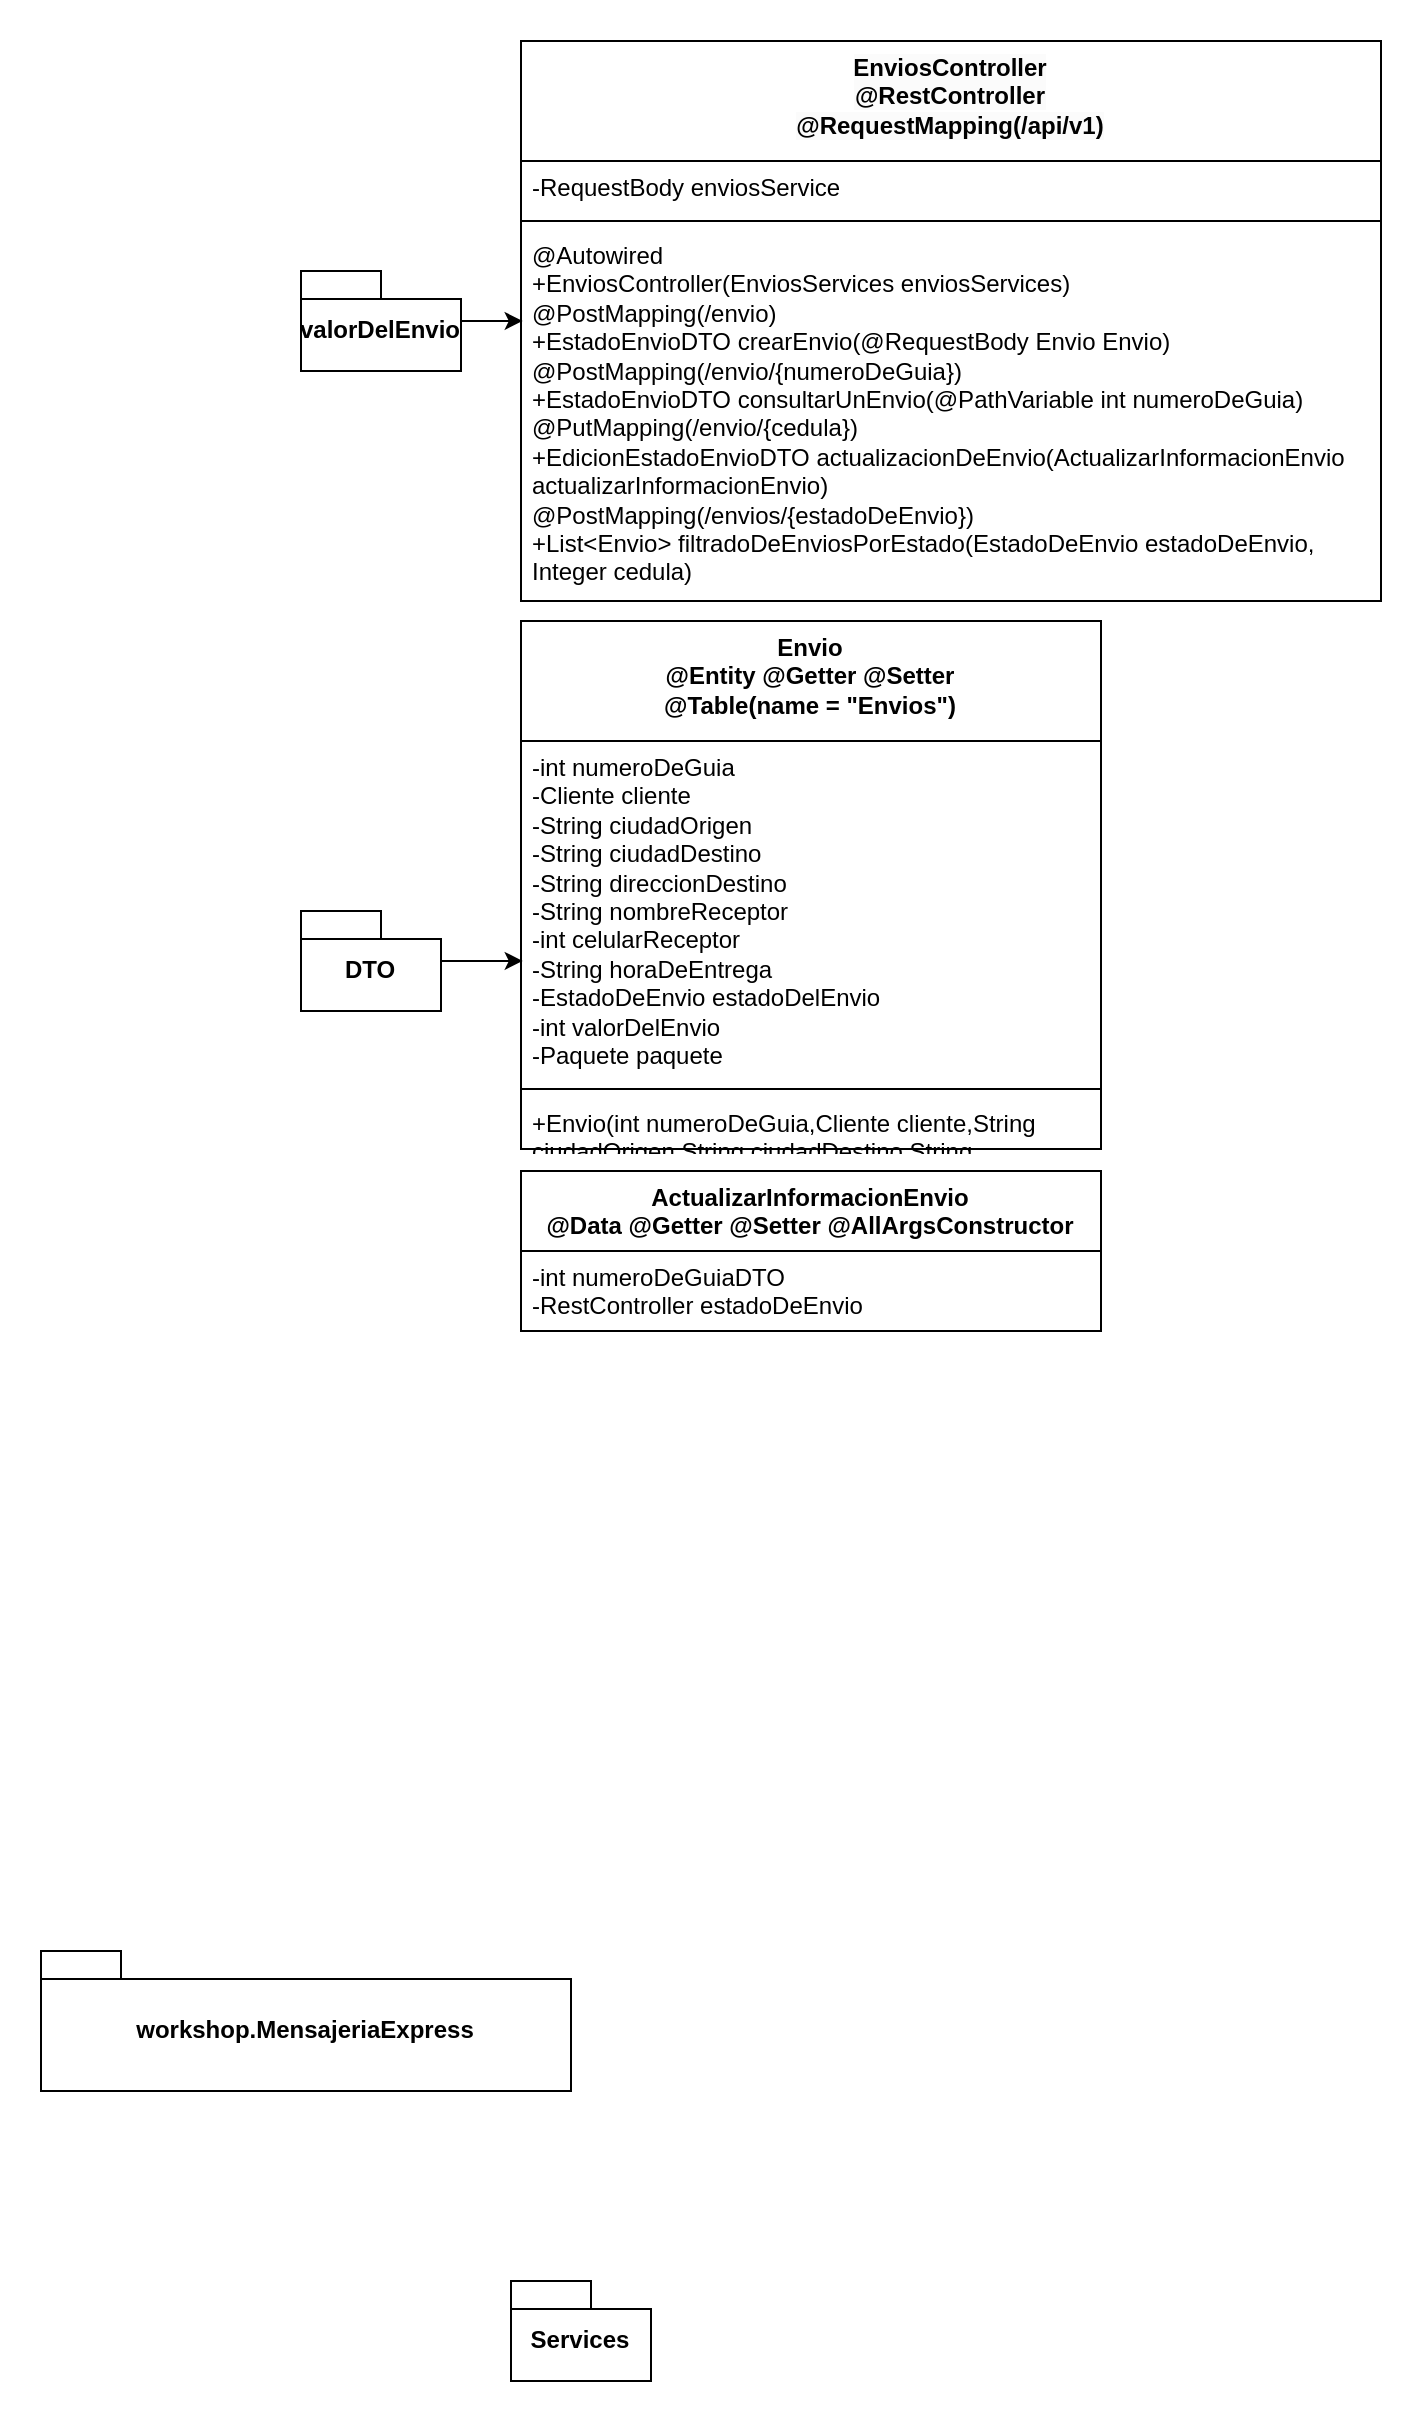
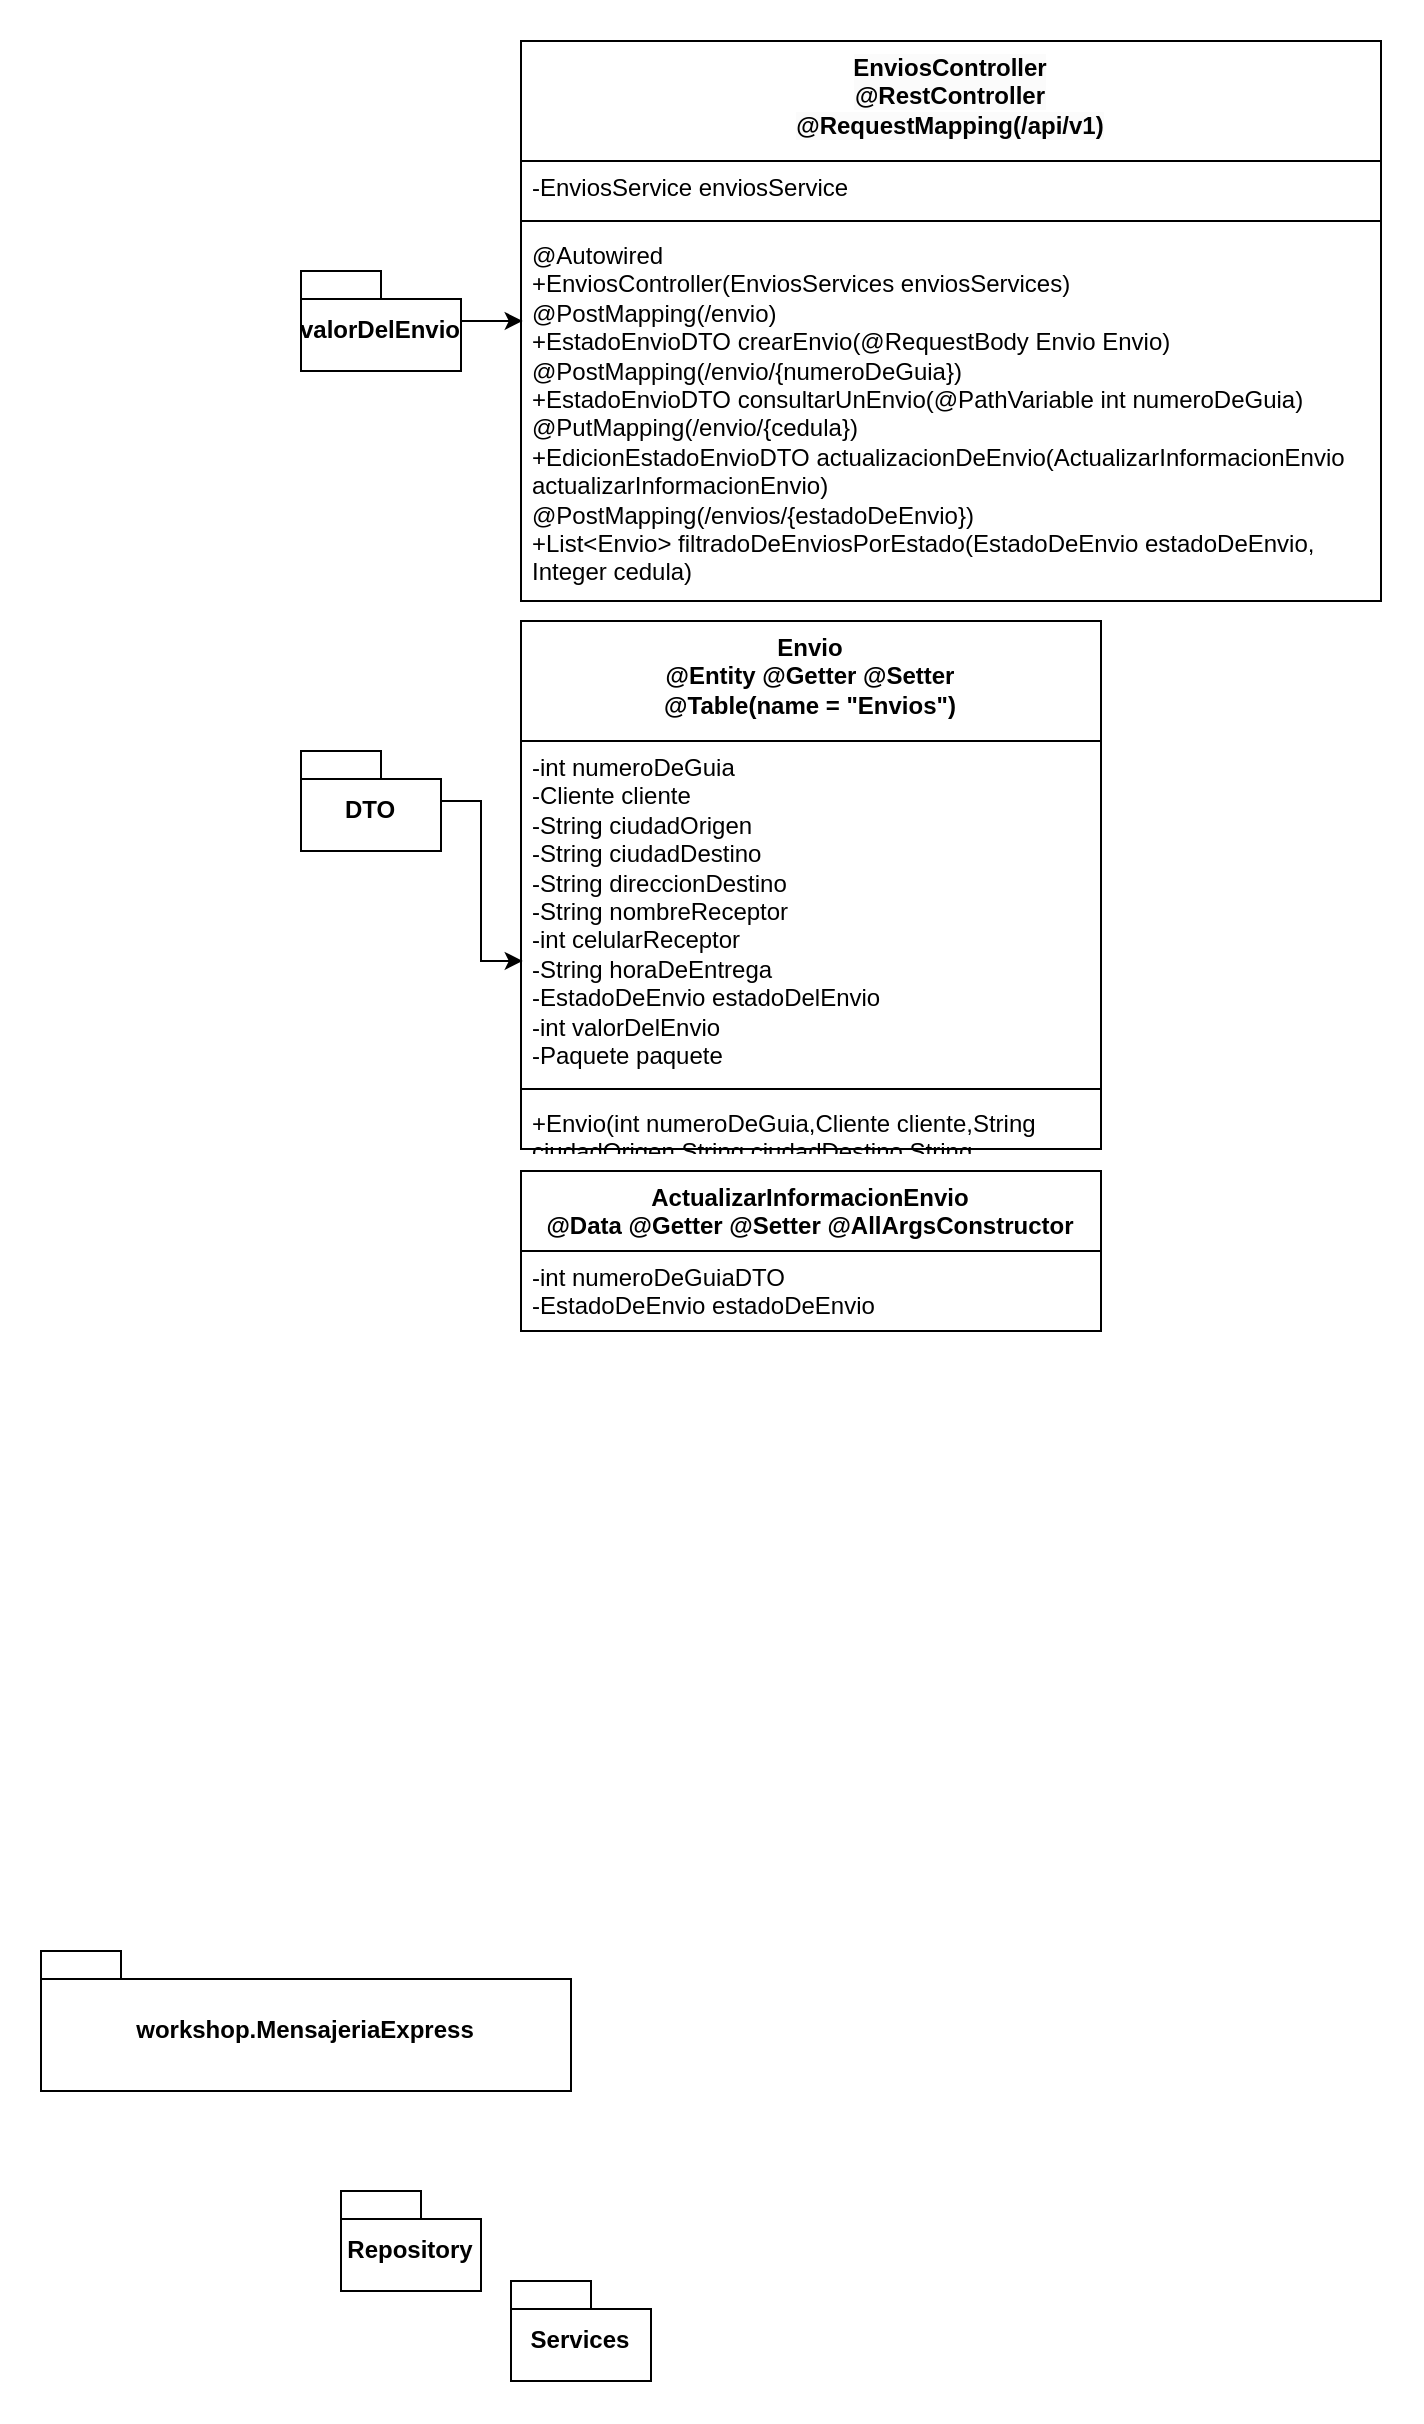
node "-RequestBody enviosService": label "-RequestBody enviosService" -> "-EnviosService enviosService"
node "DTO": moved (371, 961) -> (371, 801)
node "-int numeroDeGuiaDTO -RestController estadoDeEnvio": label "-int numeroDeGuiaDTO -RestController estadoDeEnvio" -> "-int numeroDeGuiaDTO -EstadoDeEnvio estadoDeEnvio"
node "Repository": added
